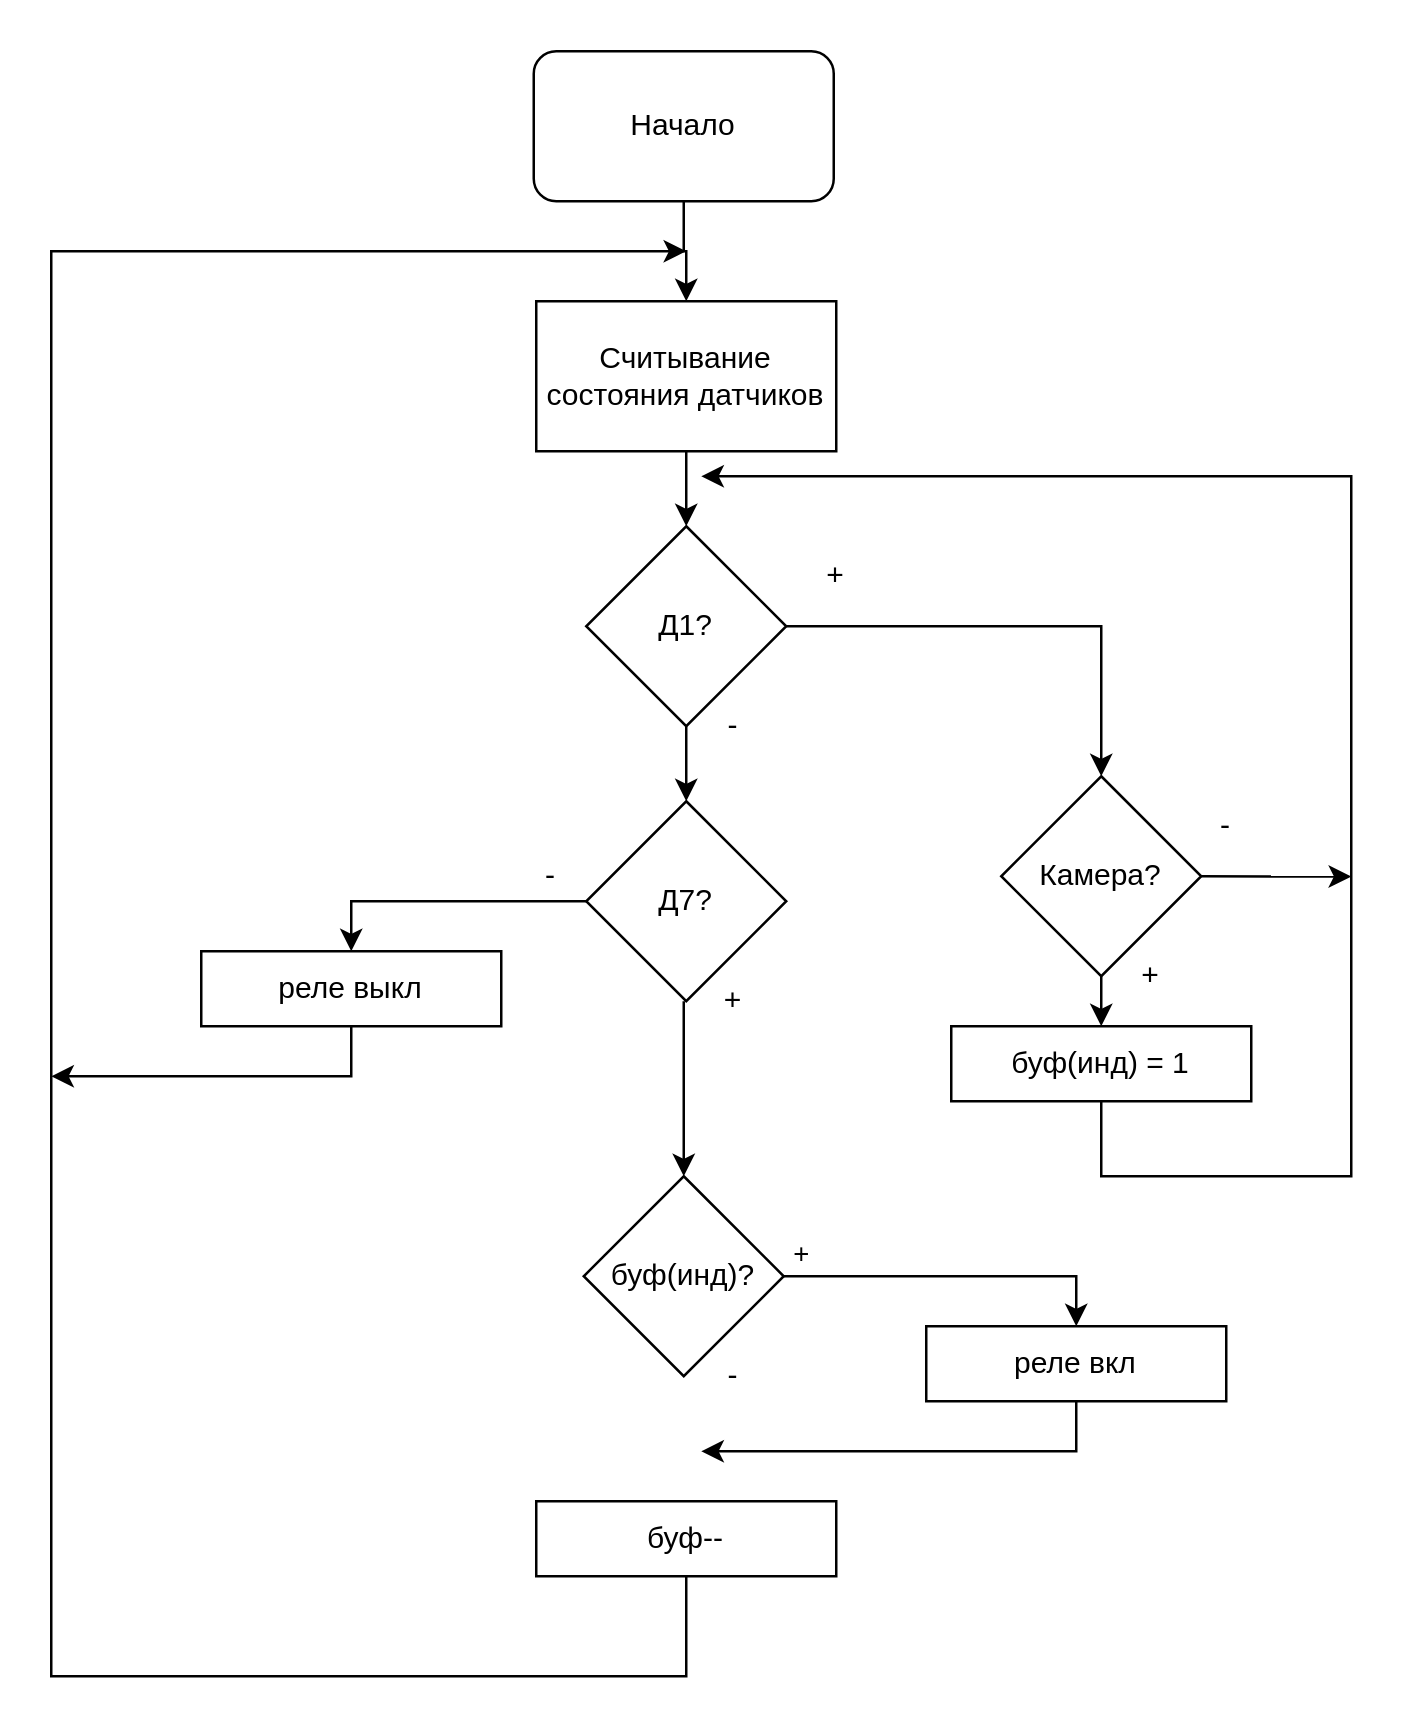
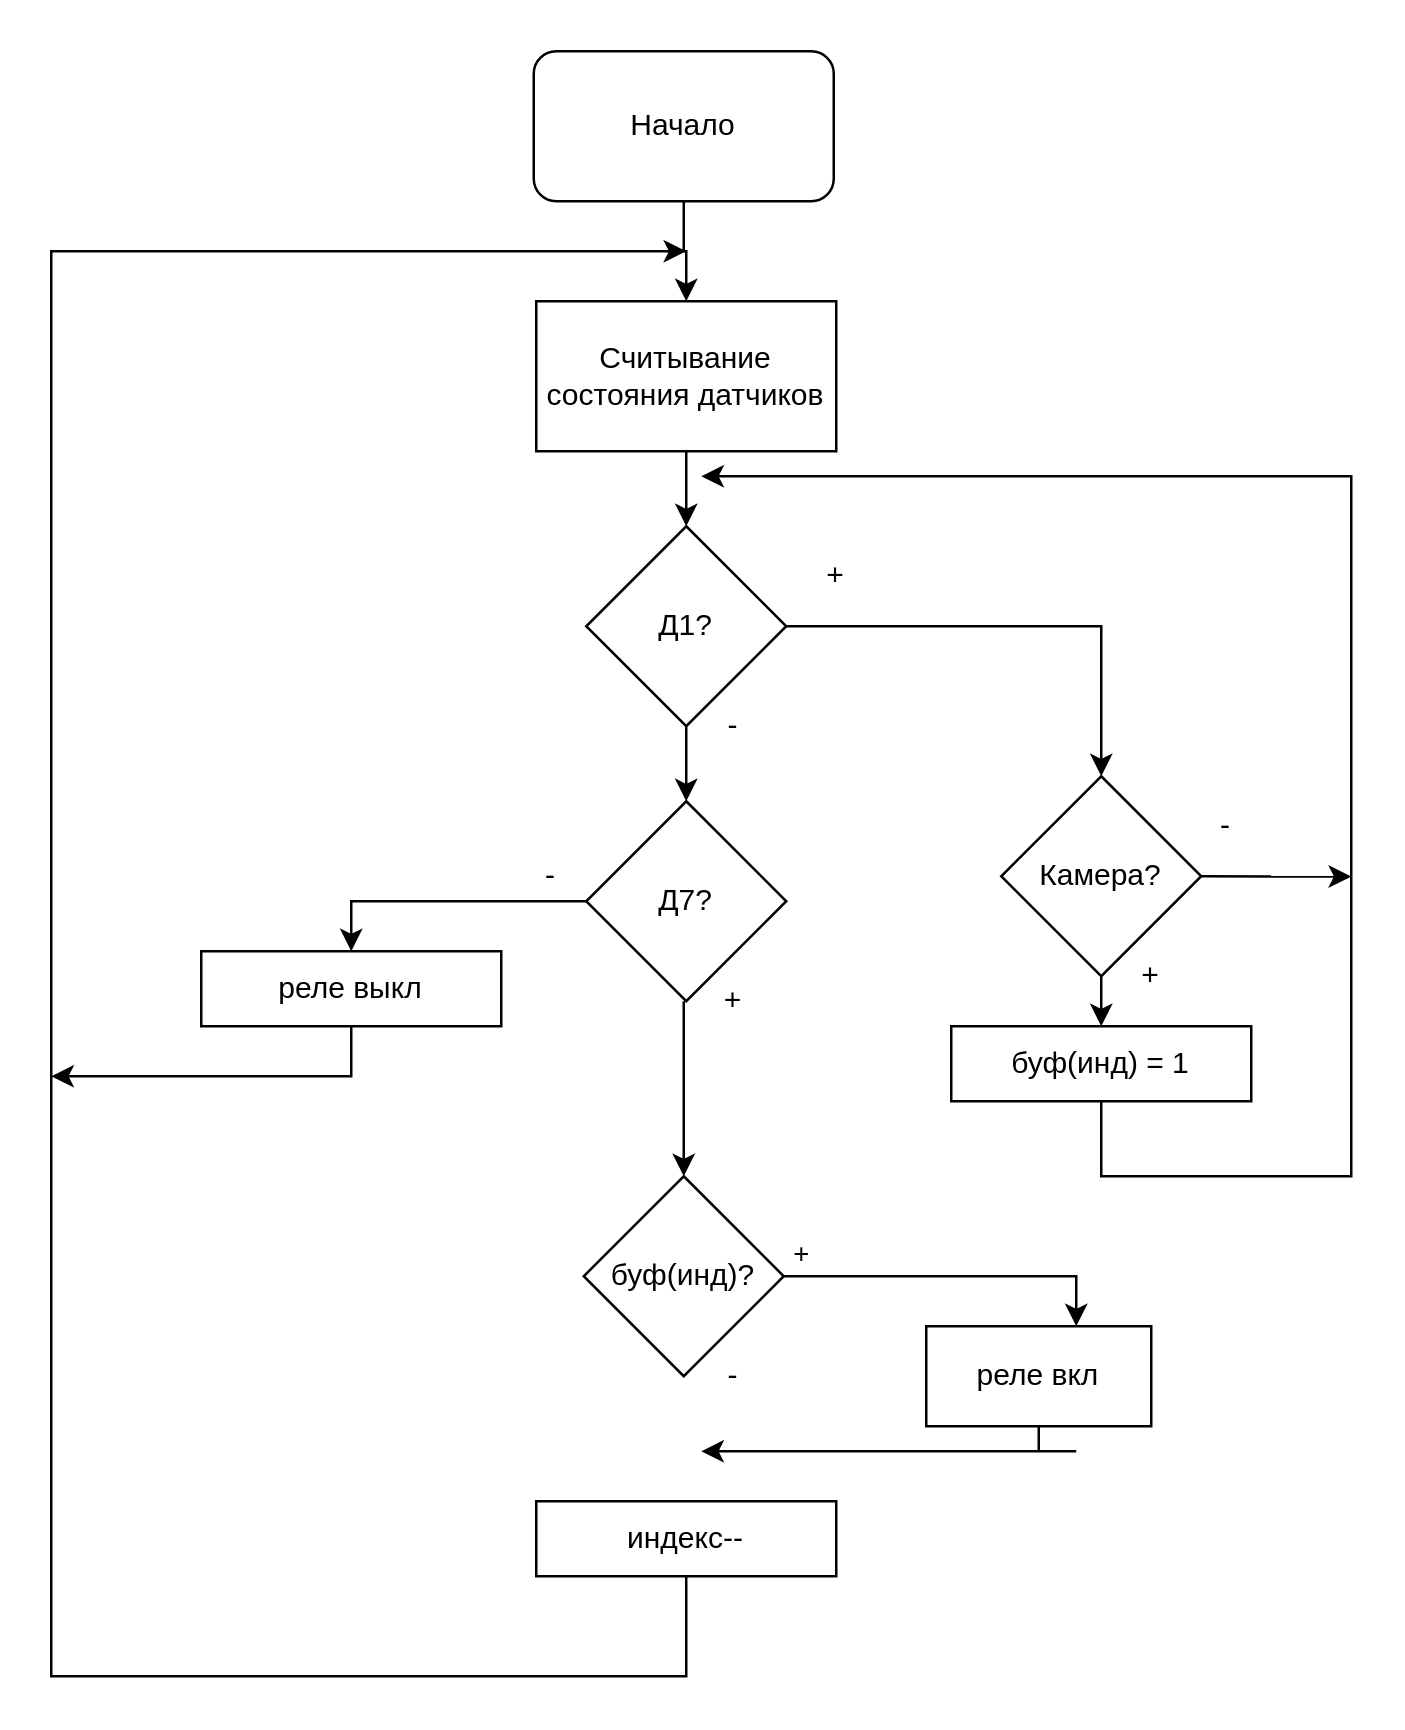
node "реле вкл": size 300x75 -> 225x100
node "буф--": label "буф--" -> "индекс--"
